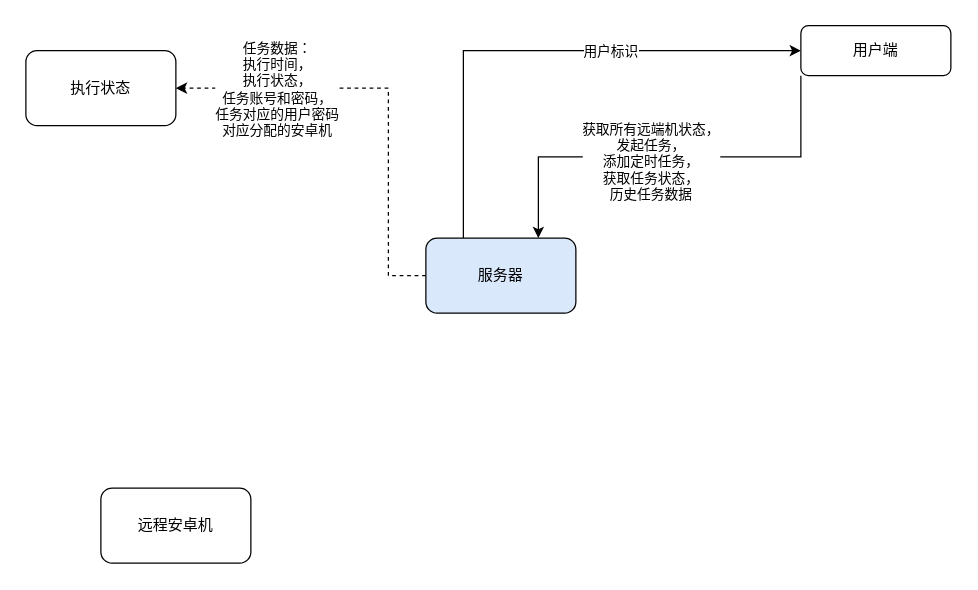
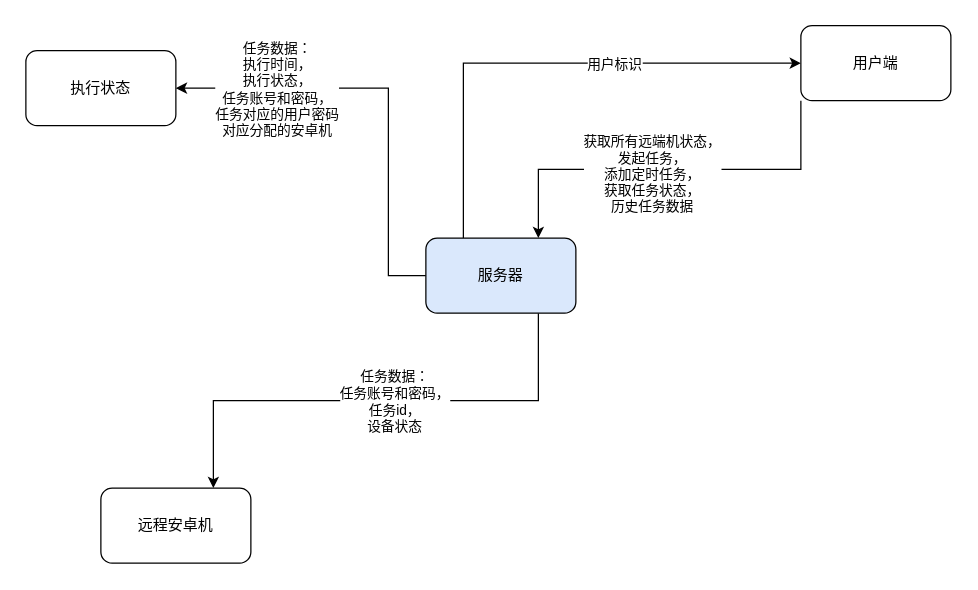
node "用户端": size 150x50 -> 150x75
edge "服务器" -> "执行状态": style dashed -> solid
edge "服务器" -> "远程安卓机": added, label "任务数据： 任务账号和密码， 任务id， 设备状态"
